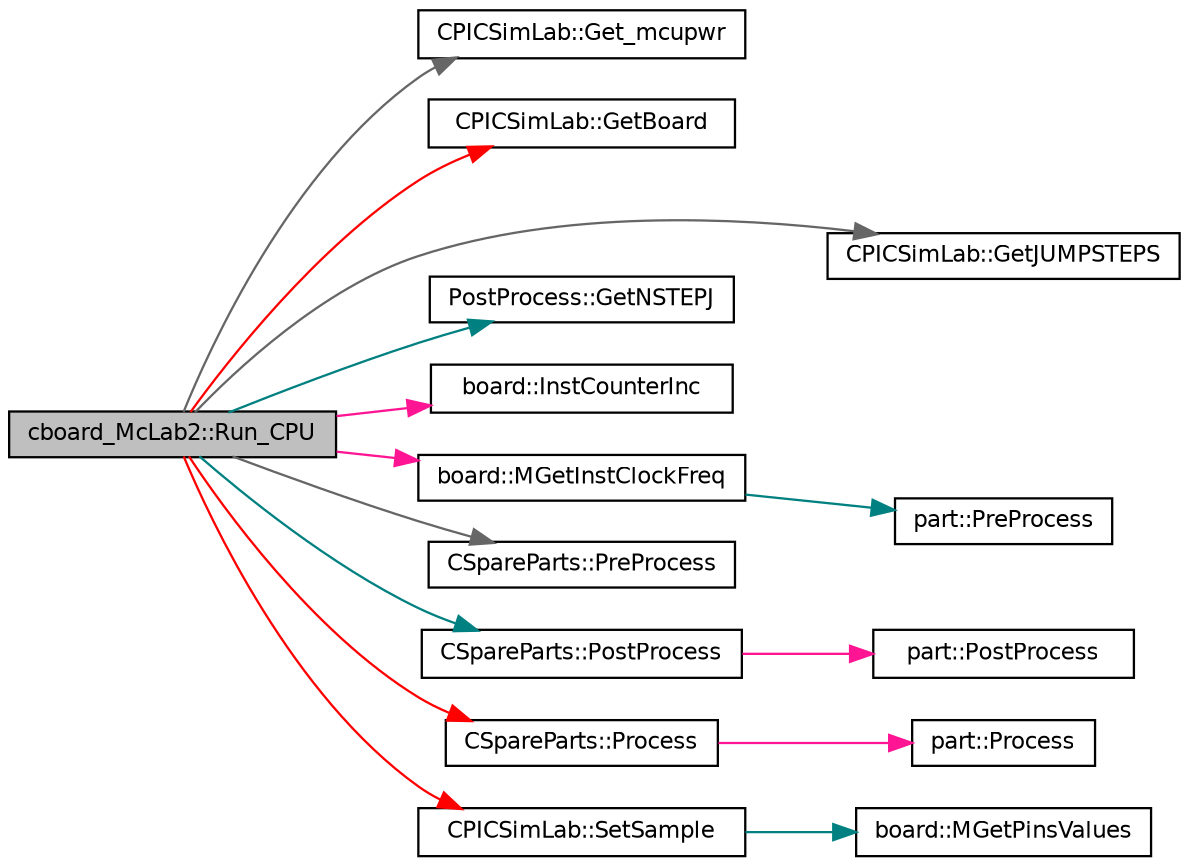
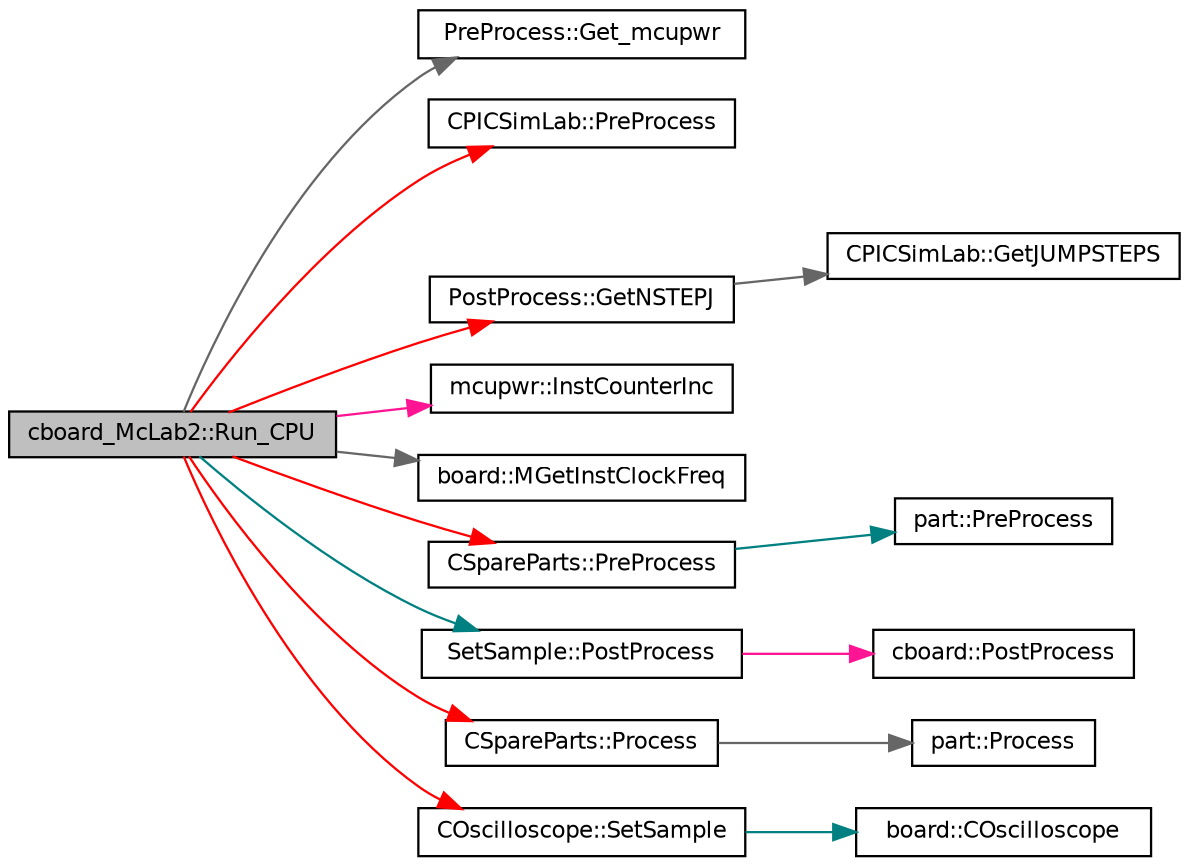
node "CPICSimLab::Get_mcupwr": label "CPICSimLab::Get_mcupwr" -> "PreProcess::Get_mcupwr"
node "CPICSimLab::GetBoard": label "CPICSimLab::GetBoard" -> "CPICSimLab::PreProcess"
edge "cboard_McLab2::Run_CPU" -> "CPICSimLab::GetJUMPSTEPS": now "PostProcess::GetNSTEPJ" -> "CPICSimLab::GetJUMPSTEPS"
edge "cboard_McLab2::Run_CPU" -> "PostProcess::GetNSTEPJ": color teal -> red
node "board::InstCounterInc": label "board::InstCounterInc" -> "mcupwr::InstCounterInc"
edge "cboard_McLab2::Run_CPU" -> "board::MGetInstClockFreq": color deeppink -> gray40
edge "cboard_McLab2::Run_CPU" -> "CSpareParts::PreProcess": color gray40 -> red
edge "board::MGetInstClockFreq" -> "part::PreProcess": now "CSpareParts::PreProcess" -> "part::PreProcess"
node "CSpareParts::PostProcess": label "CSpareParts::PostProcess" -> "SetSample::PostProcess"
node "part::PostProcess": label "part::PostProcess" -> "cboard::PostProcess"
edge "CSpareParts::Process" -> "part::Process": color deeppink -> gray40
node "CPICSimLab::SetSample": label "CPICSimLab::SetSample" -> "COscilloscope::SetSample"
node "board::MGetPinsValues": label "board::MGetPinsValues" -> "board::COscilloscope"
